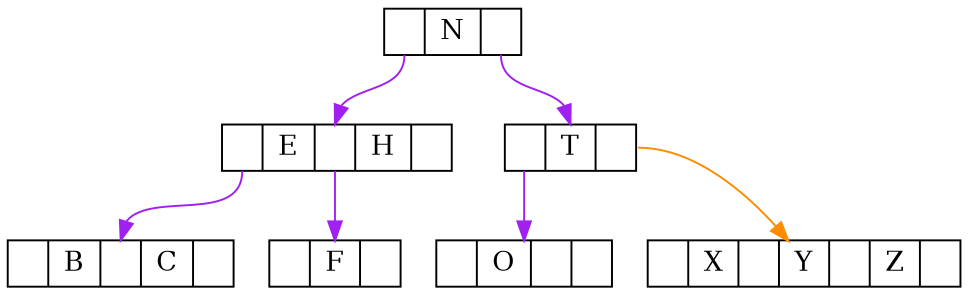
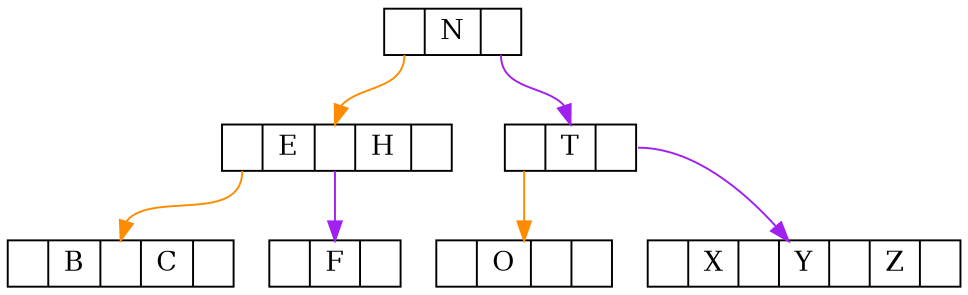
edge "N" -> "E": color purple -> darkorange
edge "T" -> "X": color darkorange -> purple
edge "T" -> "O": color purple -> darkorange
edge "E" -> "B": color purple -> darkorange
